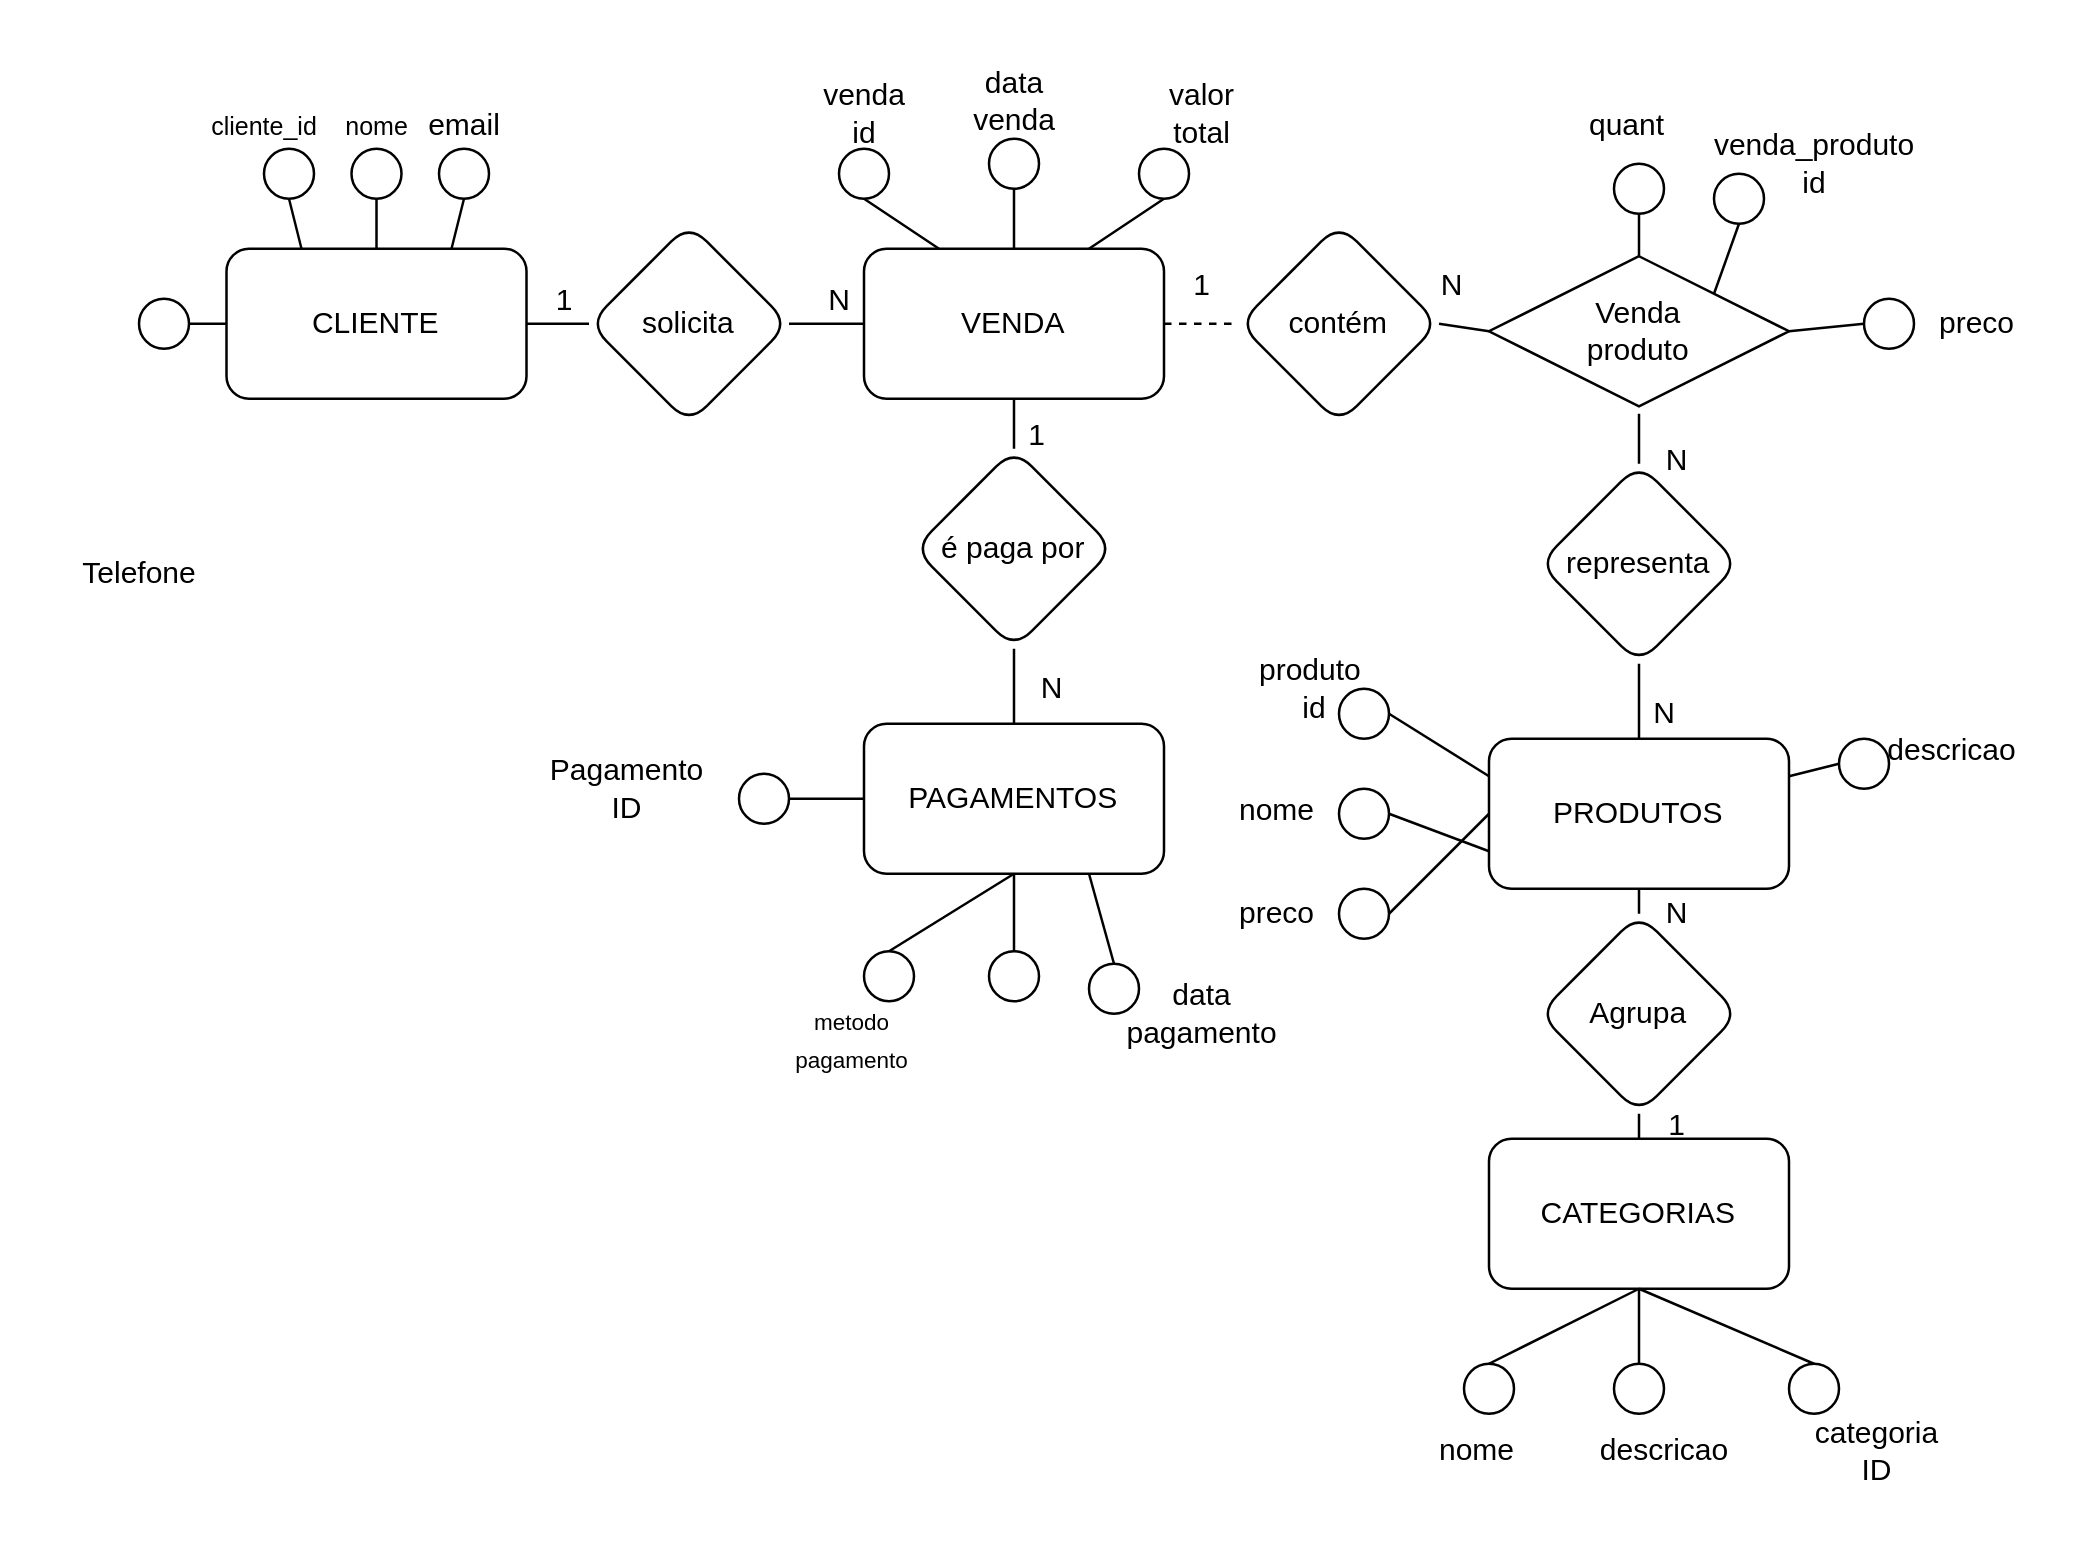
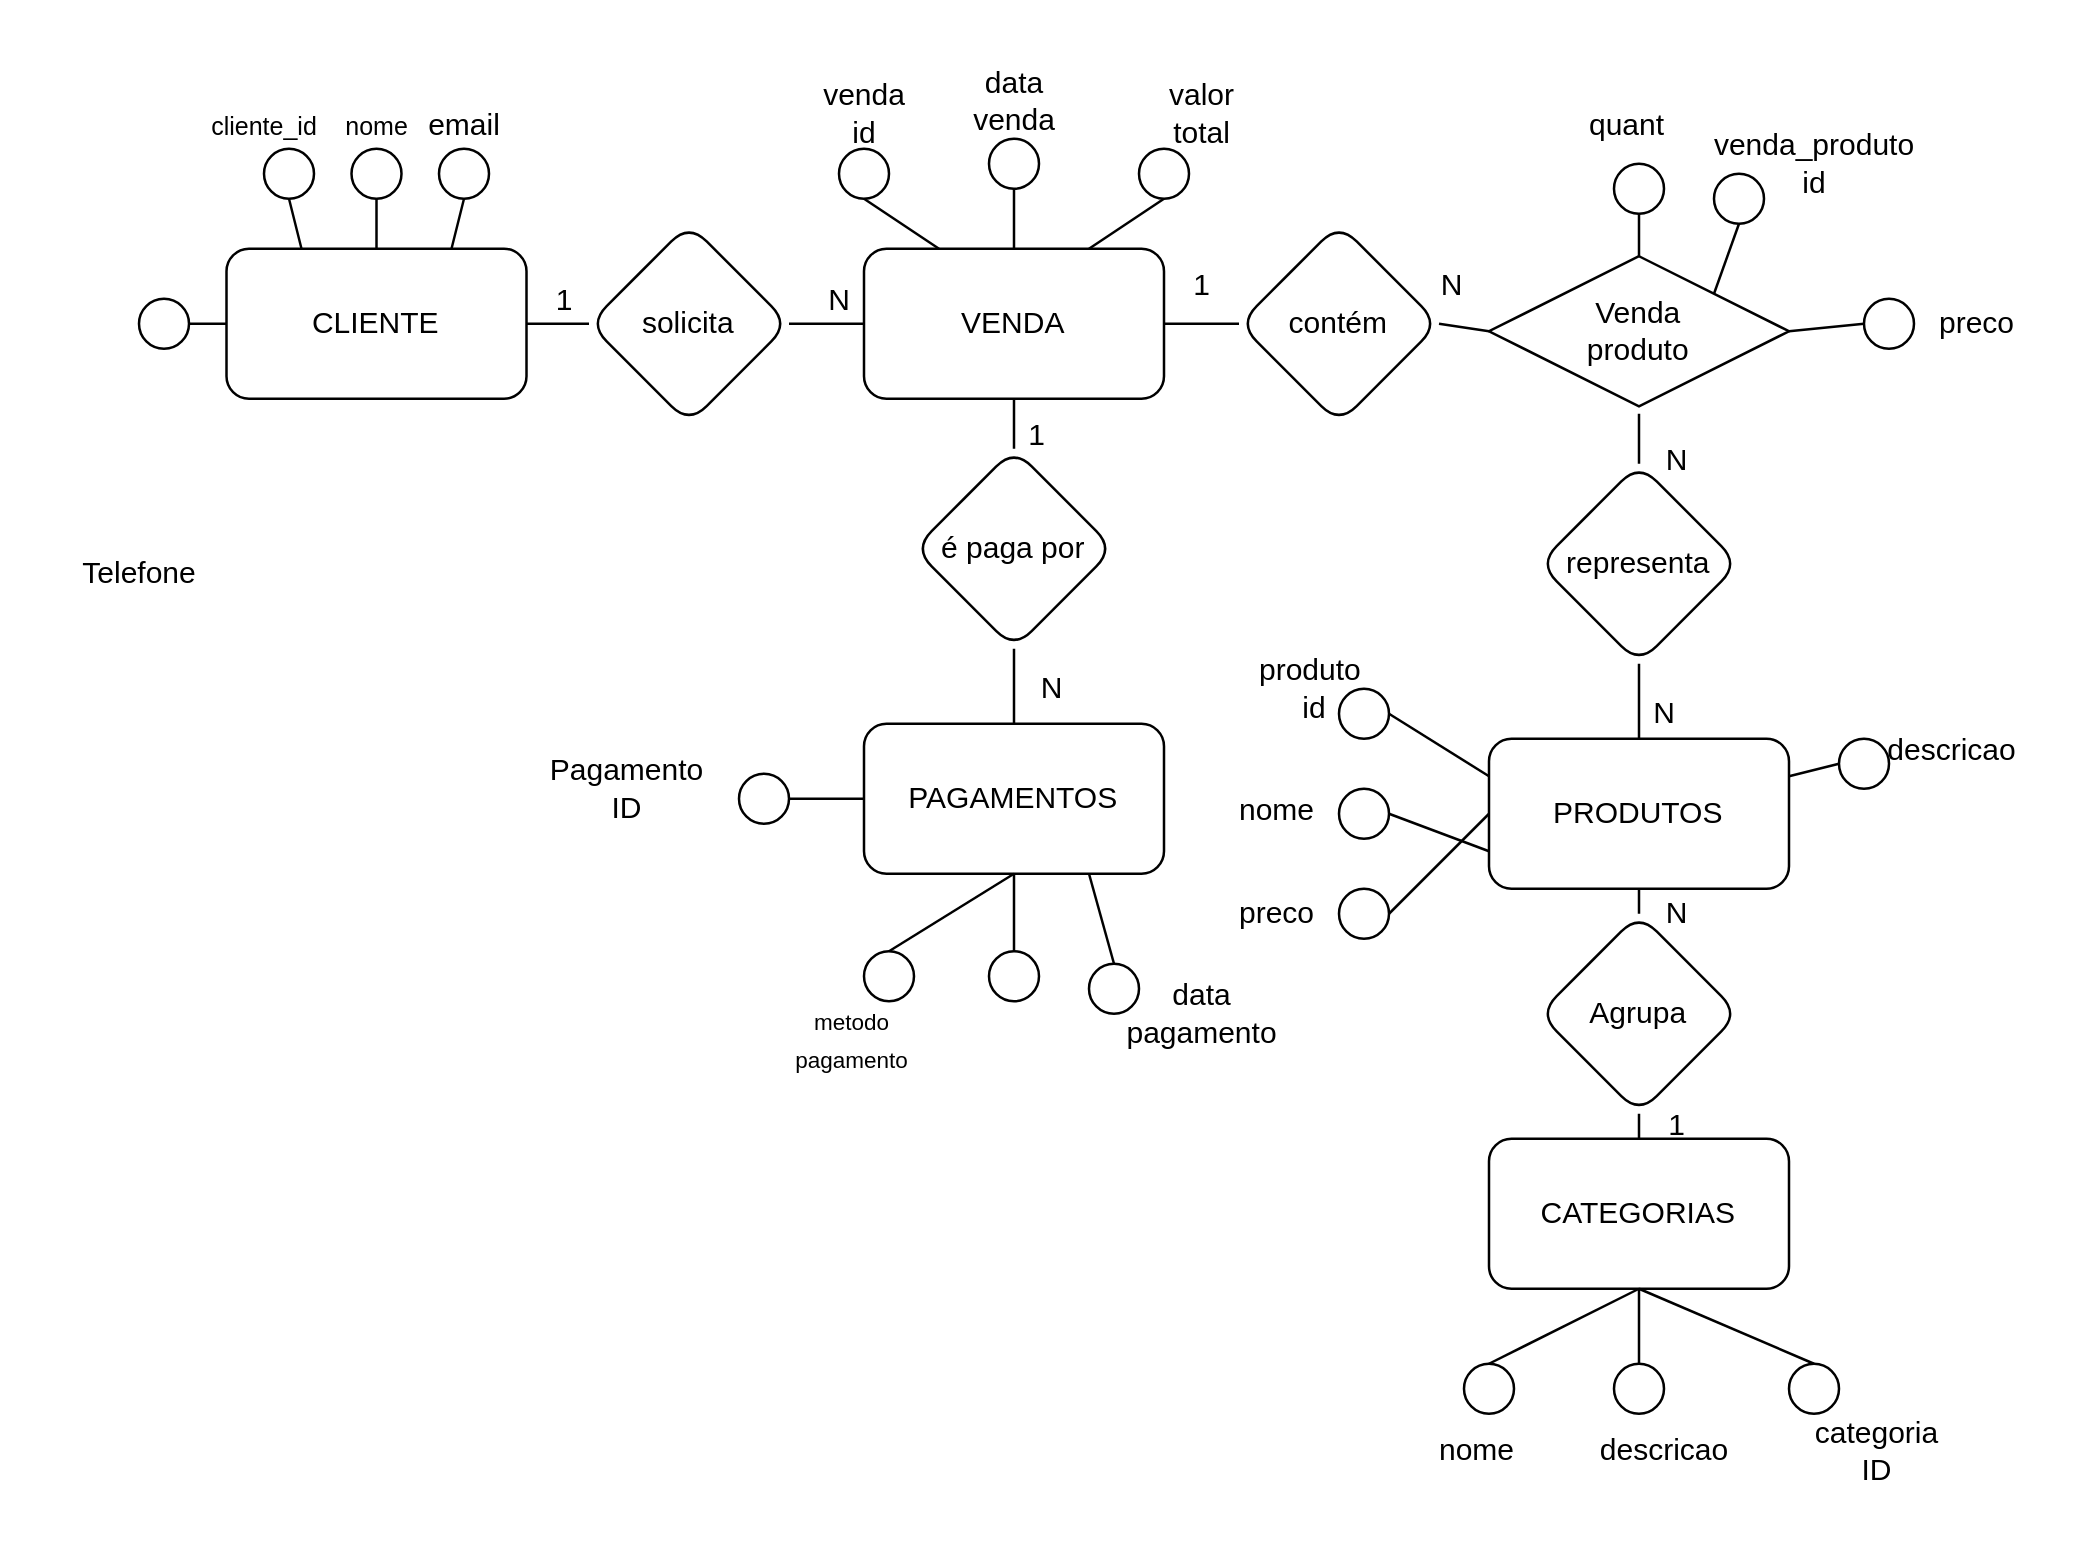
edge "VENDA" -- "contém": style dashed -> solid
